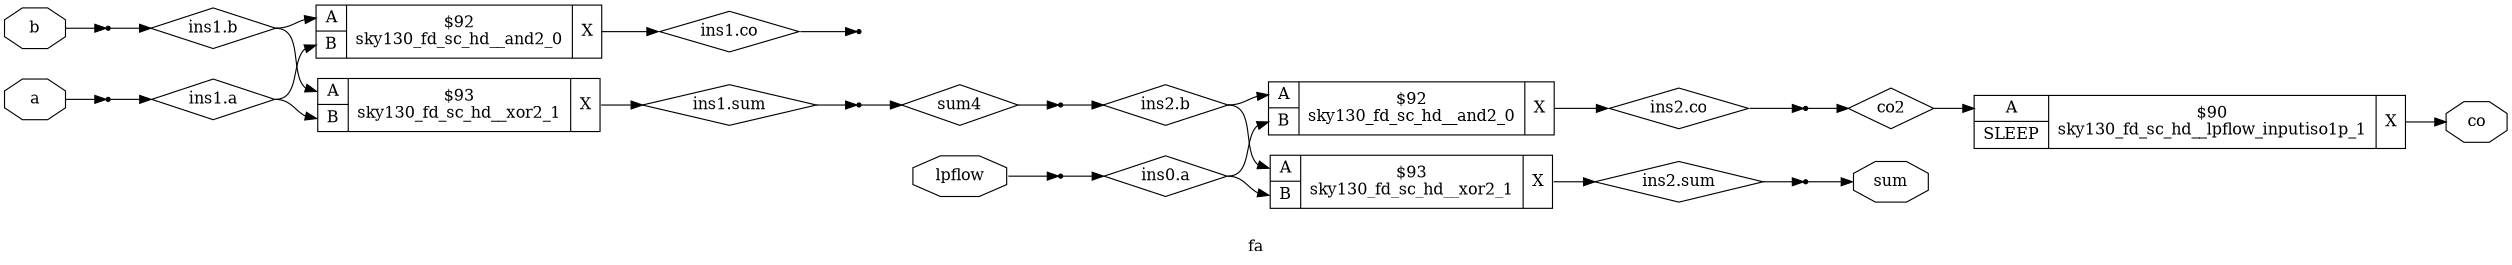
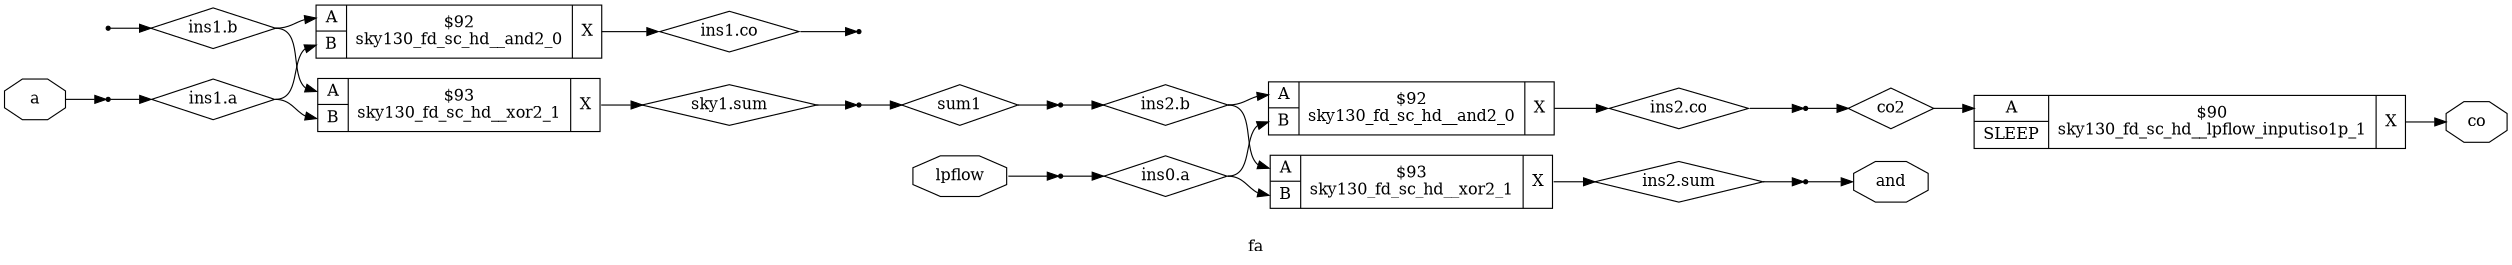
node "b": removed
node "ins1.sum": label "ins1.sum" -> "sky1.sum"
node "sum4": label "sum4" -> "sum1"
node "sum": label "sum" -> "and"
